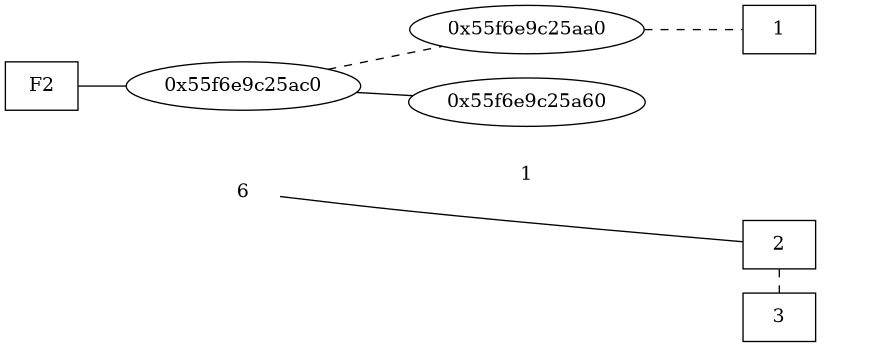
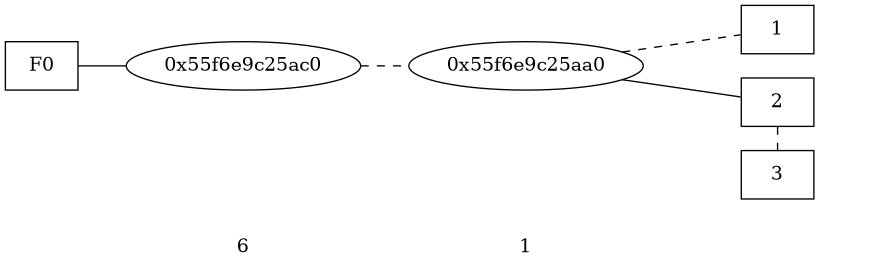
node "F2": label "F2" -> "F0"
node "0x55f6e9c25a60": removed
edge "6" -- "2": now "0x55f6e9c25aa0" -- "2"
